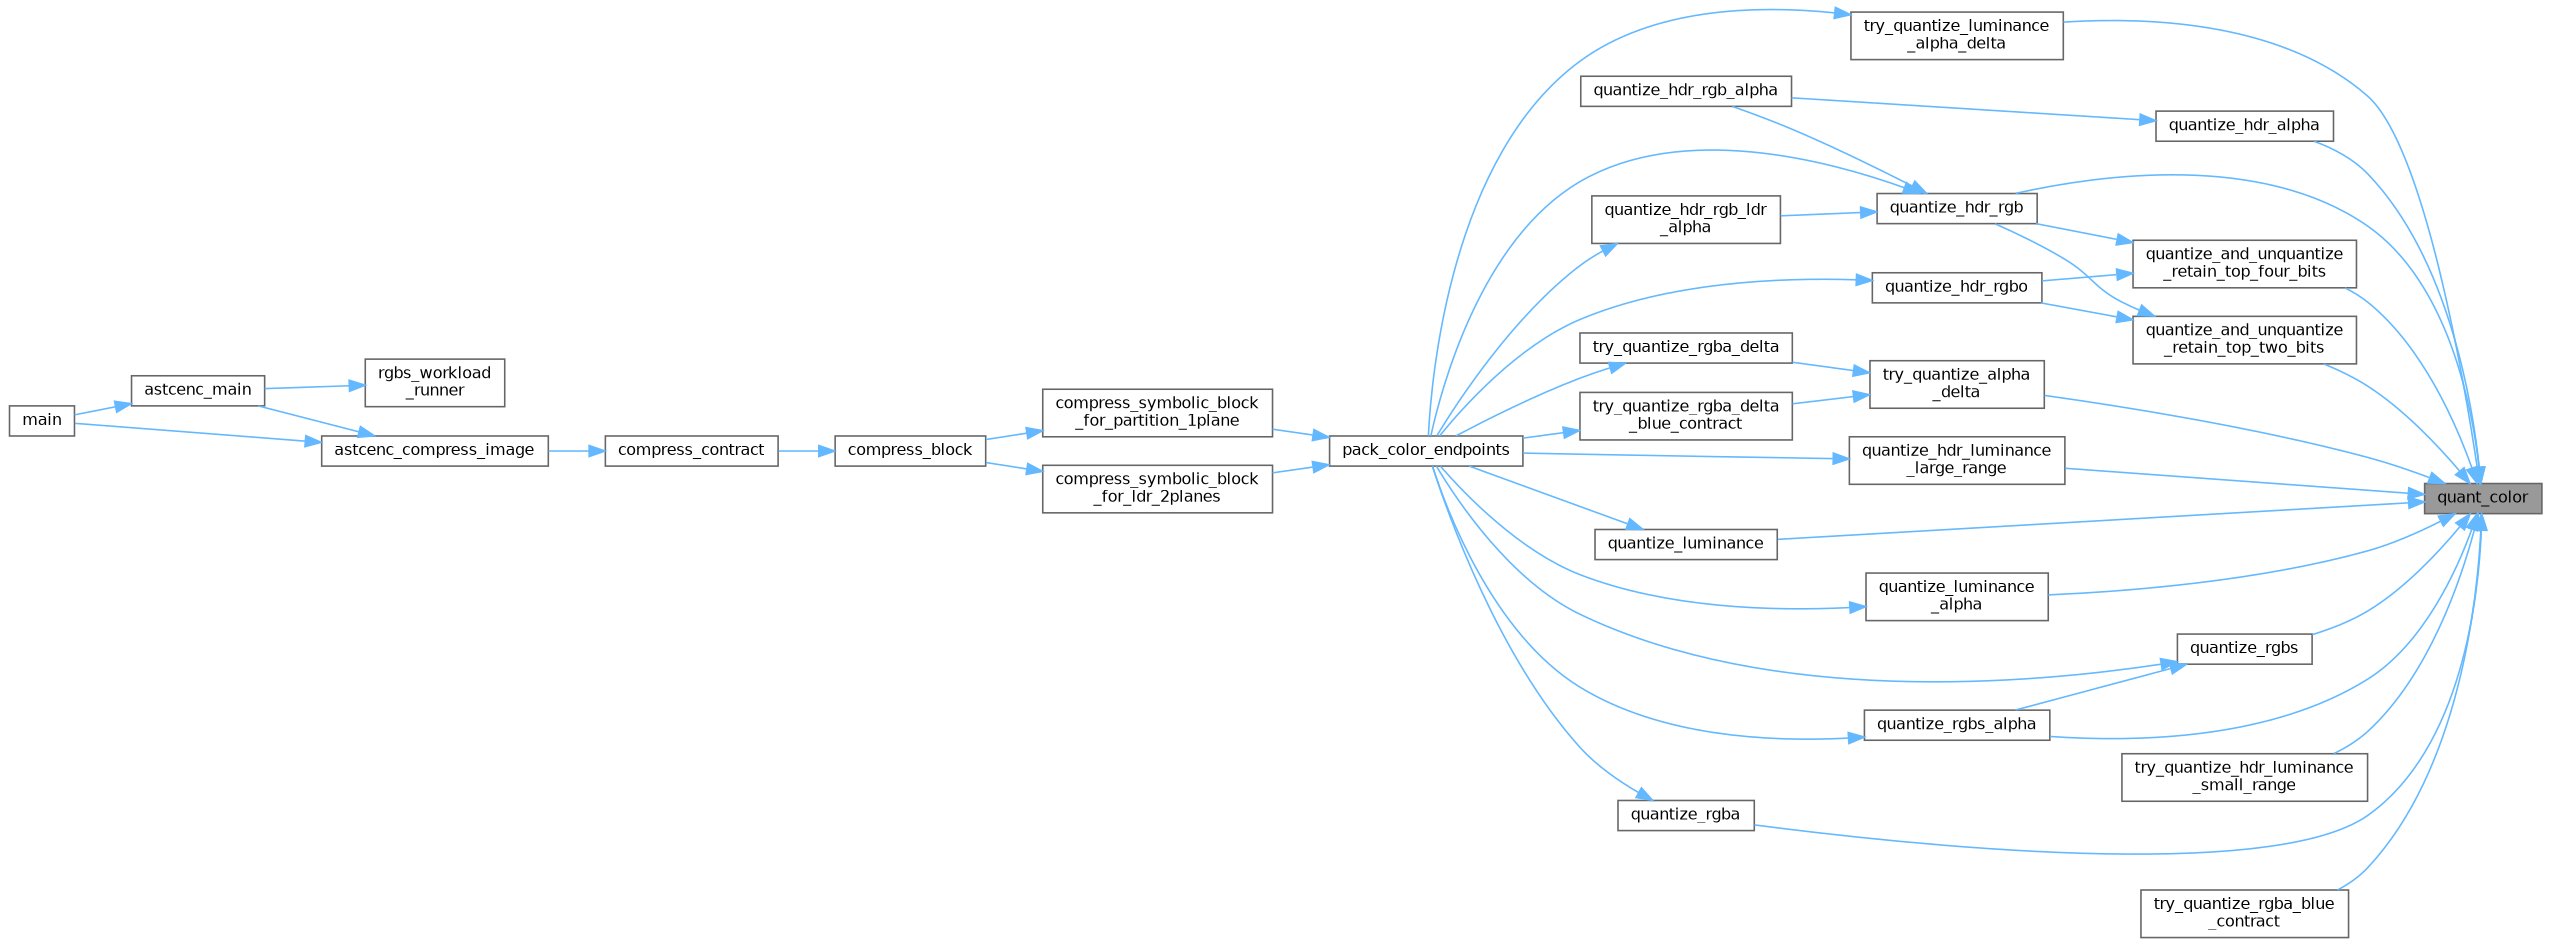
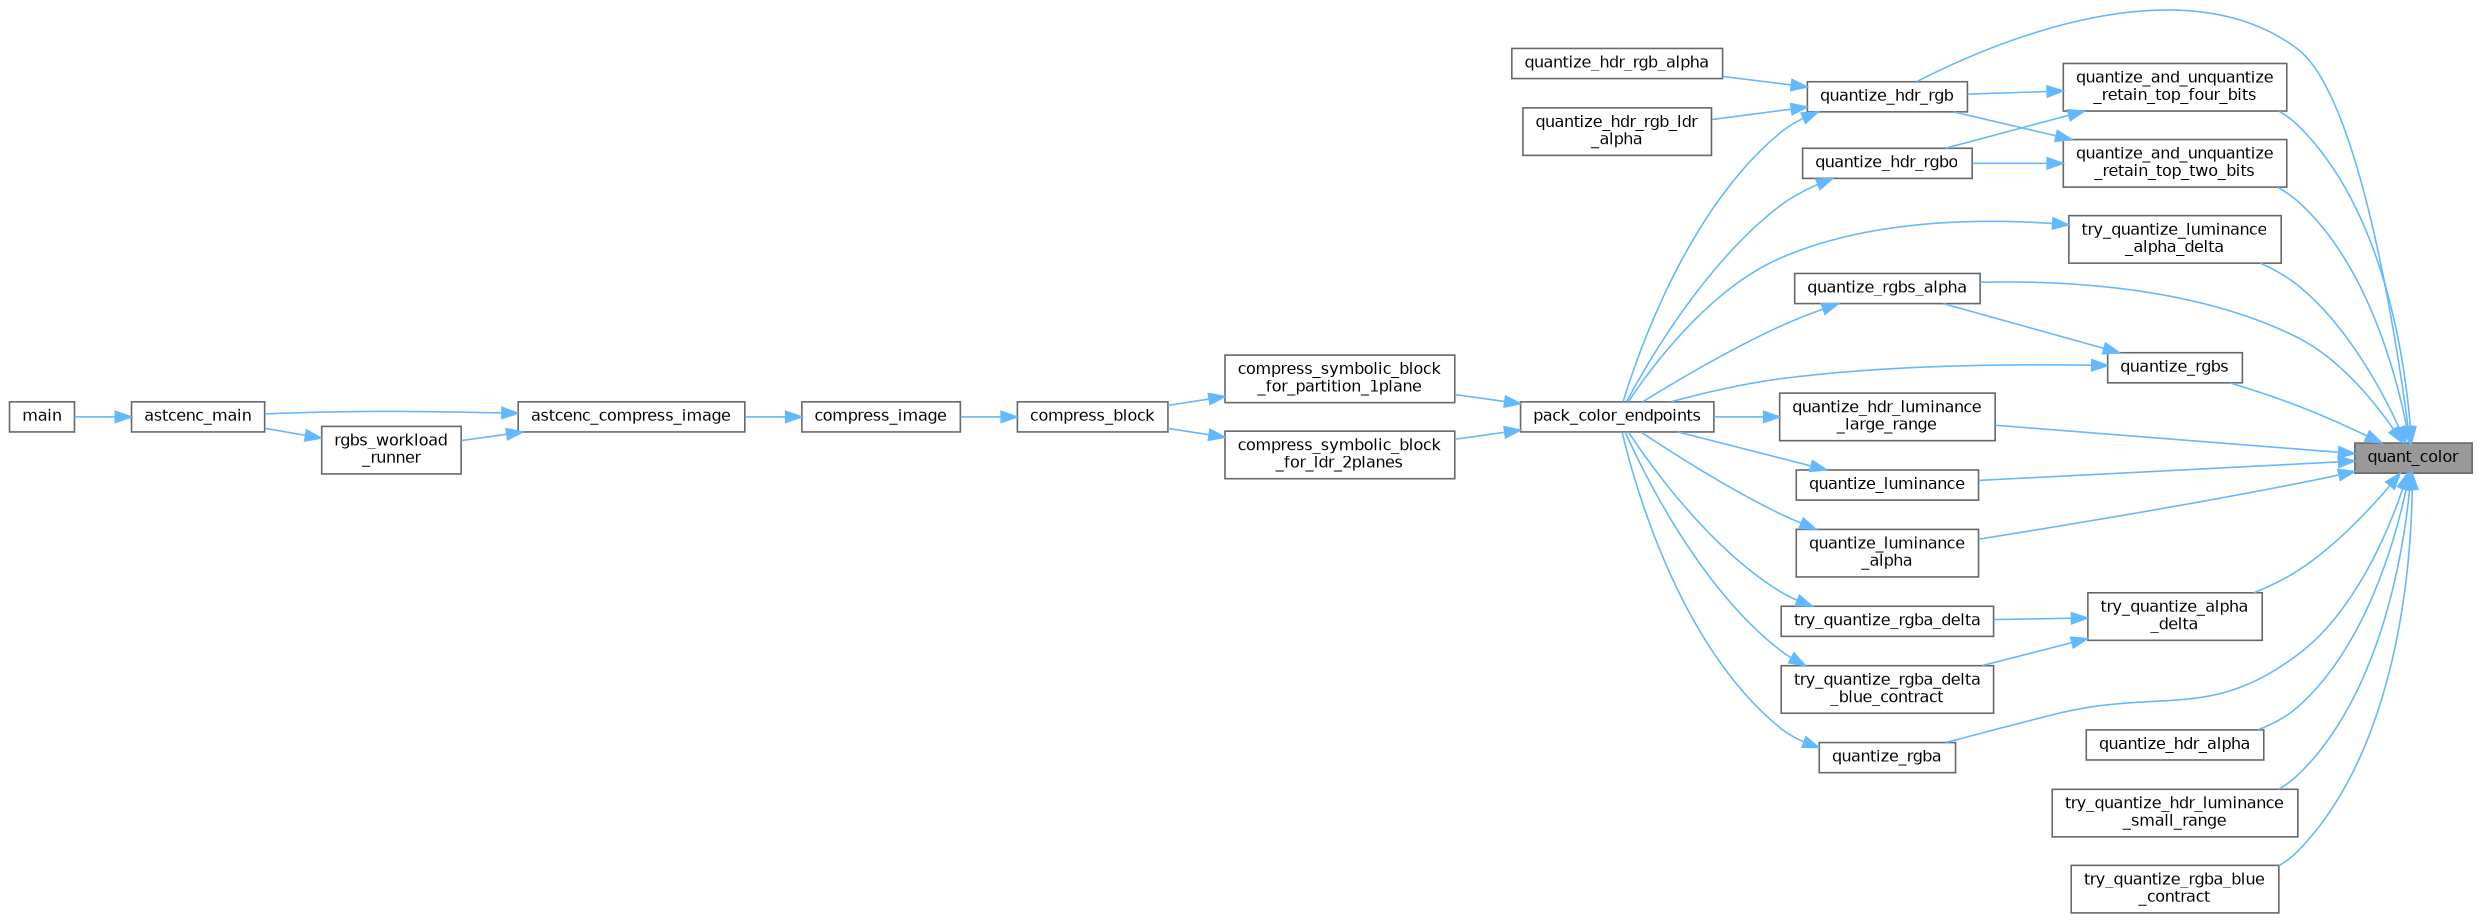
edge "quantize_hdr_rgb_alpha" -> "quantize_hdr_alpha": removed
edge "pack_color_endpoints" -> "quantize_hdr_rgb_ldr _alpha": removed
edge "main" -> "astcenc_compress_image": now "rgbs_workload _runner" -> "astcenc_compress_image"
node "compress_contract": label "compress_contract" -> "compress_image"
